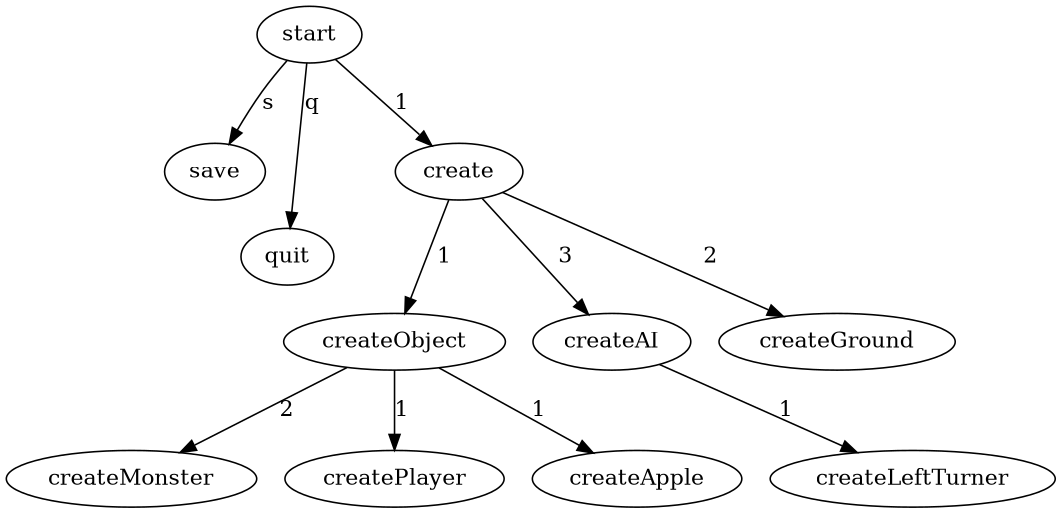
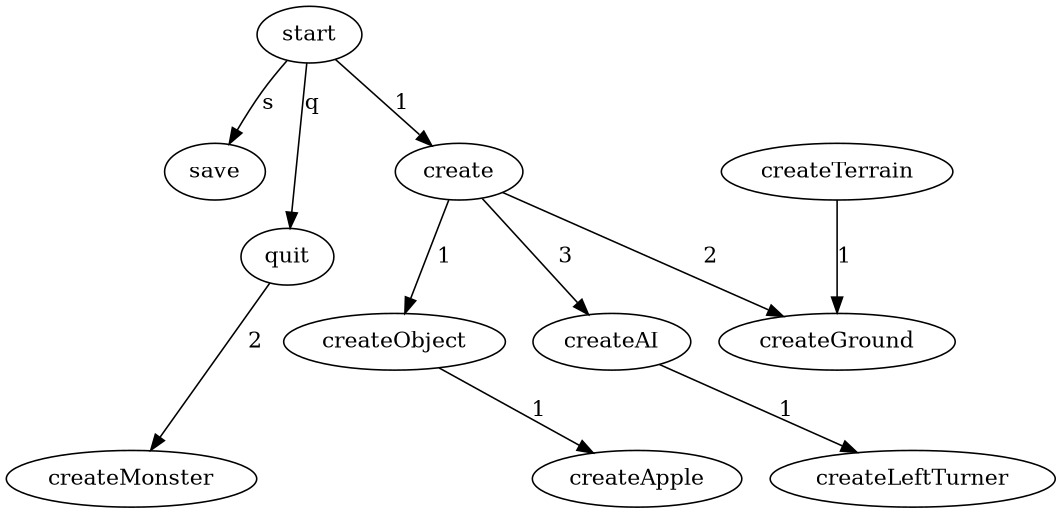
node "createTerrain": added
edge "createObject" -> "createMonster": now "quit" -> "createMonster"
node "createPlayer": removed
